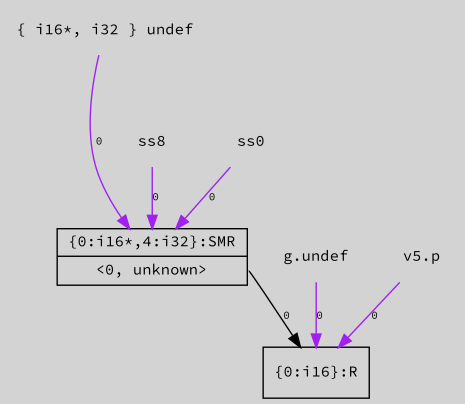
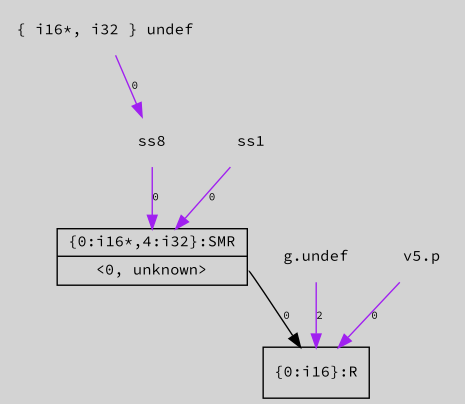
edge "{ i16*, i32 } undef" -> "{0:i16*,4:i32}:SMR": now "{ i16*, i32 } undef" -> "ss8"
node "ss0": label "ss0" -> "ss1"
edge "g.undef" -> "{0:i16}:R": label "0" -> "2"
